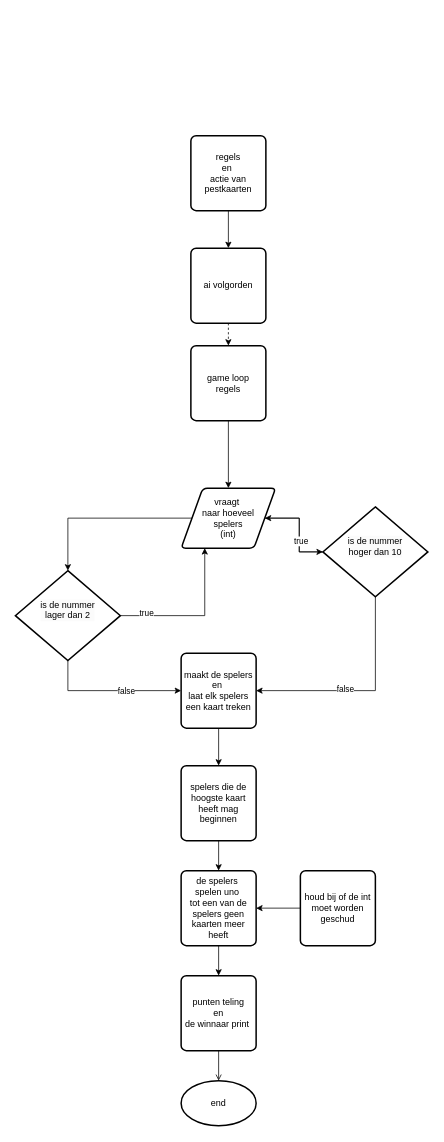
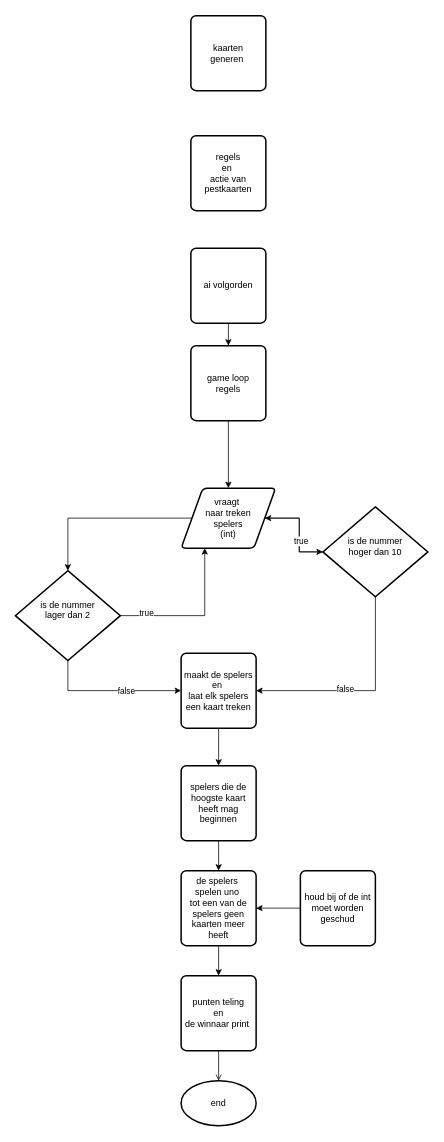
node "kaarten generen": added
edge "regels en actie van pestkaarten" -> "ai volgorden": removed
edge "ai volgorden" -> "game loop regels": style dashed -> solid
node "vraagt naar hoeveel spelers (int)": label "vraagt naar hoeveel spelers (int)" -> "vraagt naar treken spelers (int)"
